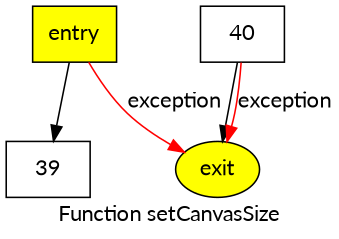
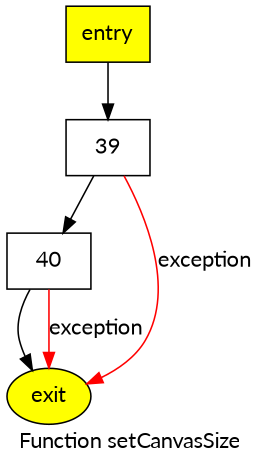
edge "entry" -> "exit": now "39" -> "exit"
edge "39" -> "40": added
